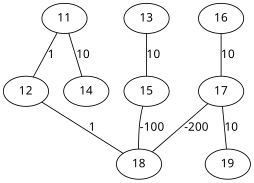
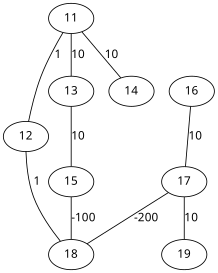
edge "11" -- "13": added, label "10"
